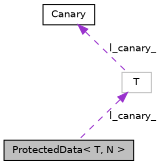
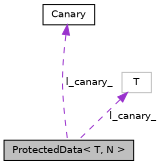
edge "T" -> "Canary": now "ProtectedData< T, N >" -> "Canary"
